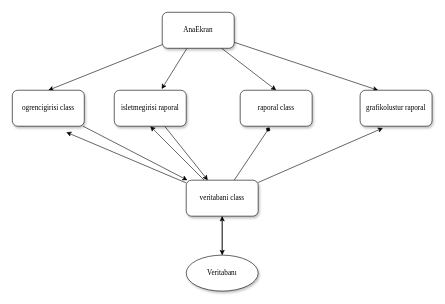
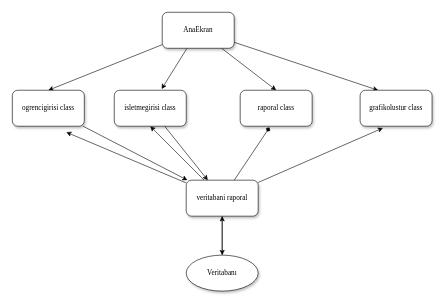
node "isletmegirisi raporal": label "isletmegirisi raporal" -> "isletmegirisi class"
node "grafikolustur raporal": label "grafikolustur raporal" -> "grafikolustur class"
node "veritabani class": label "veritabani class" -> "veritabani raporal"
